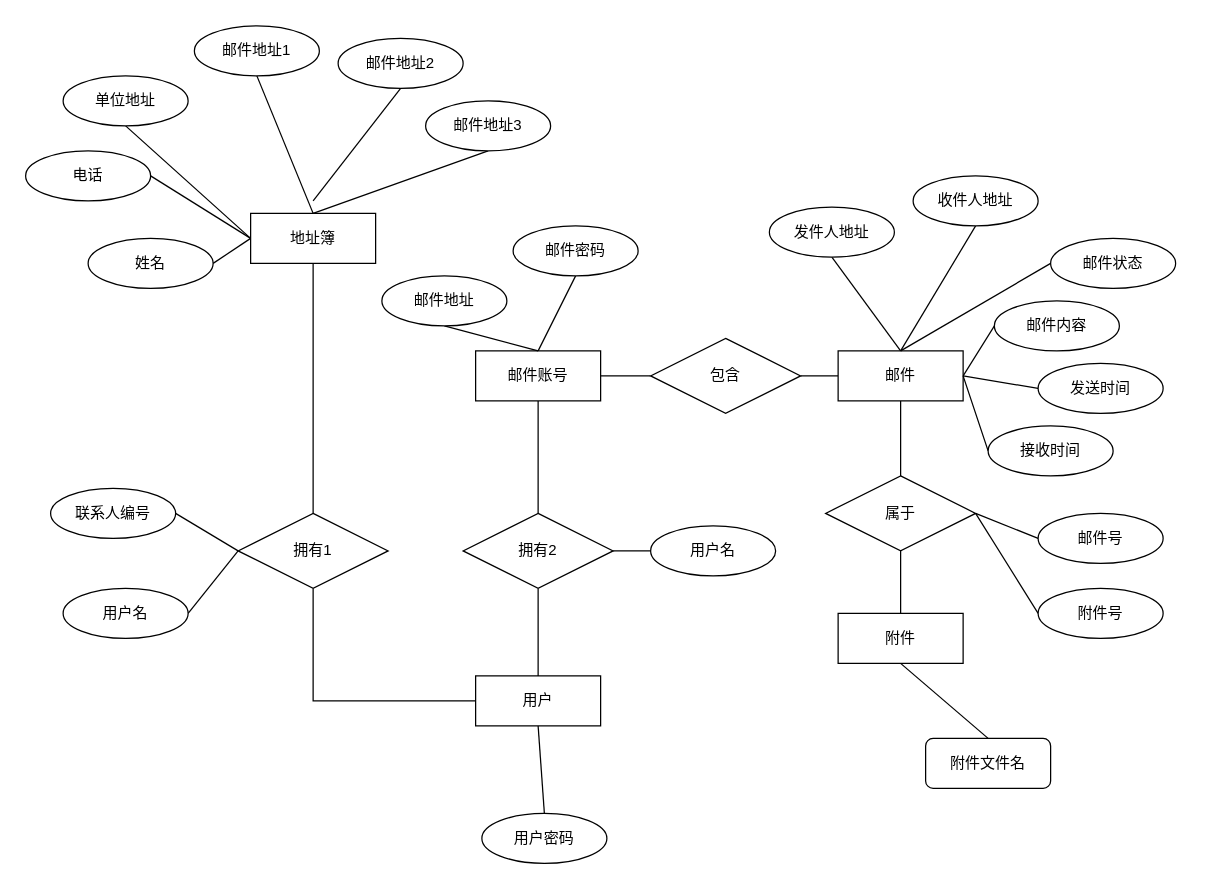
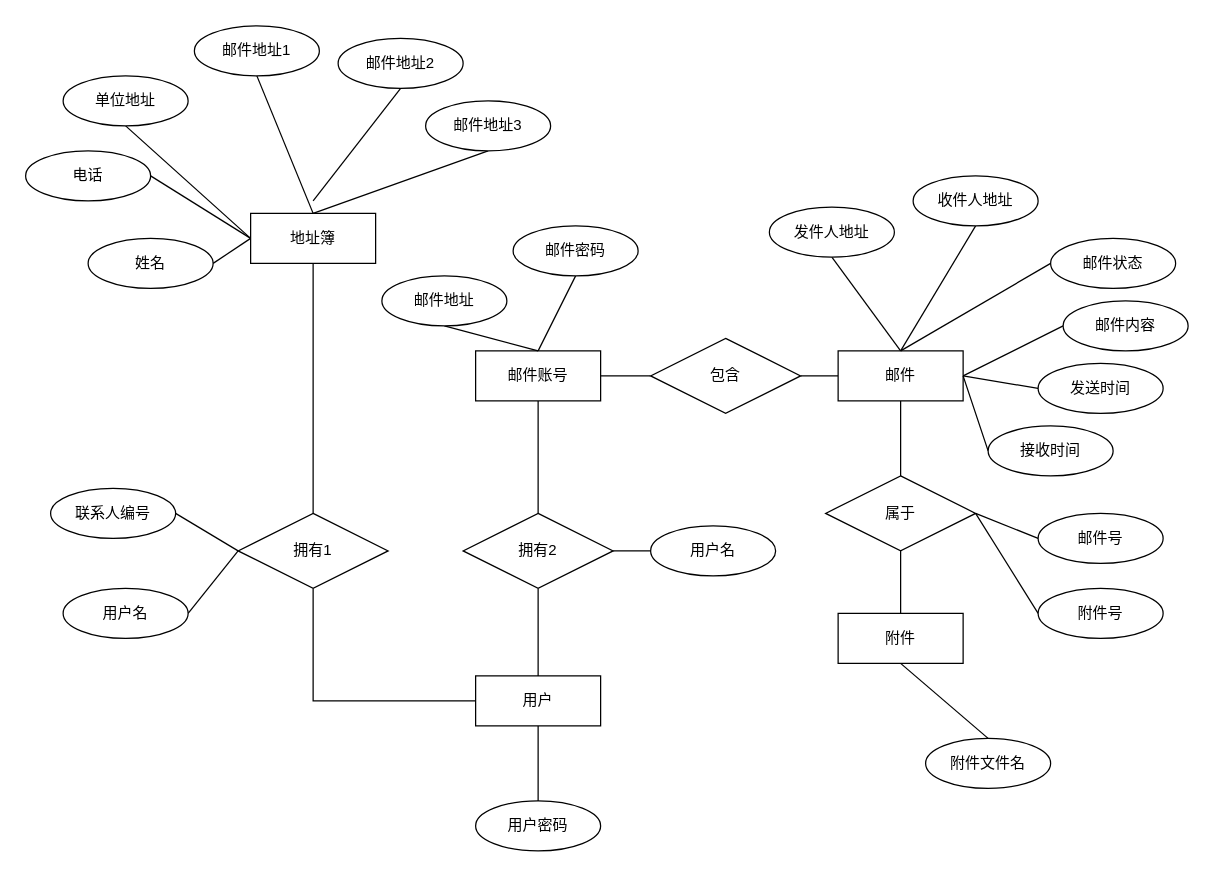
node "邮件内容": moved (1057, 326) -> (1126, 326)
node "附件文件名": shape rounded rectangle -> ellipse
node "用户密码": moved (544, 838) -> (538, 826)
